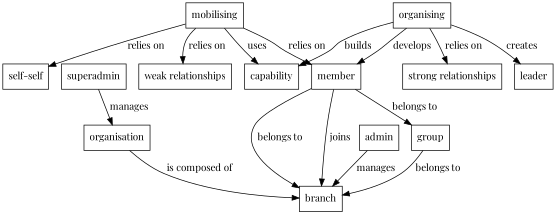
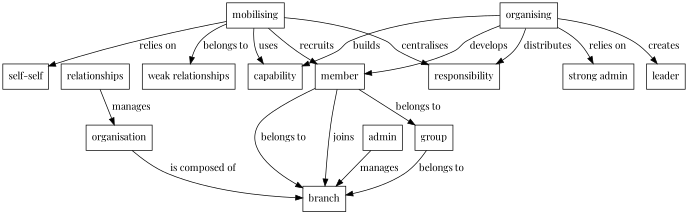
edge "mobilising" -> "weak relationships": label " relies on " -> " belongs to "
edge "mobilising" -> "member": label " relies on " -> " recruits "
node "superadmin": label "superadmin" -> "relationships"
node "strong relationships": label "strong relationships" -> "strong admin"
node "responsibility": added
